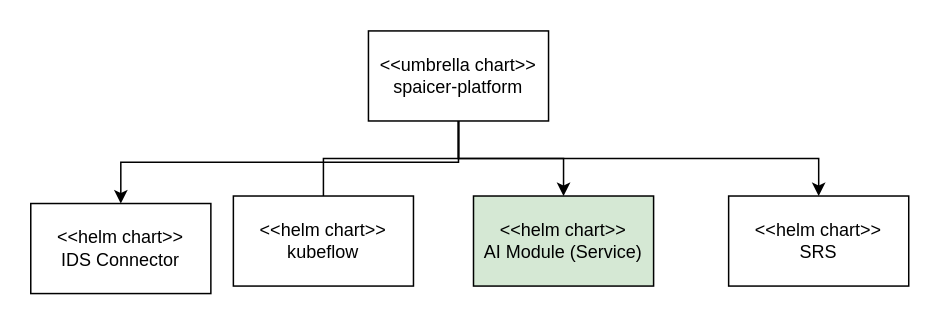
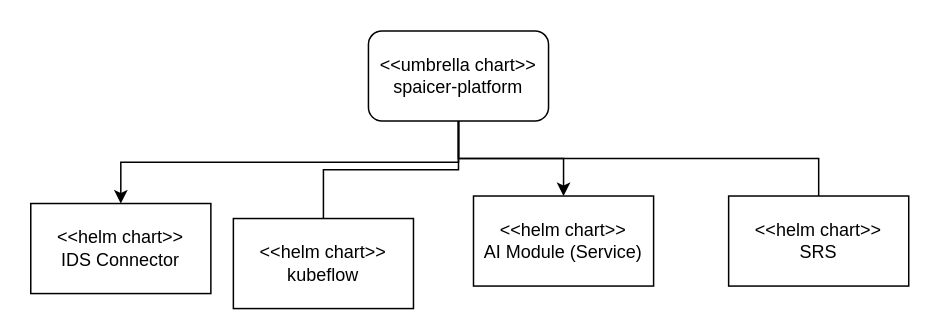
node "<<umbrella chart>> spaicer-platform": shape rectangle -> rounded rectangle
edge "<<umbrella chart>> spaicer-platform" -> "<<helm chart>> SRS": arrowhead classic -> none
node "<<helm chart>> kubeflow": moved (323, 241) -> (323, 263)
node "<<helm chart>> AI Module (Service)": fillcolor #d5e8d4 -> #ffffff
